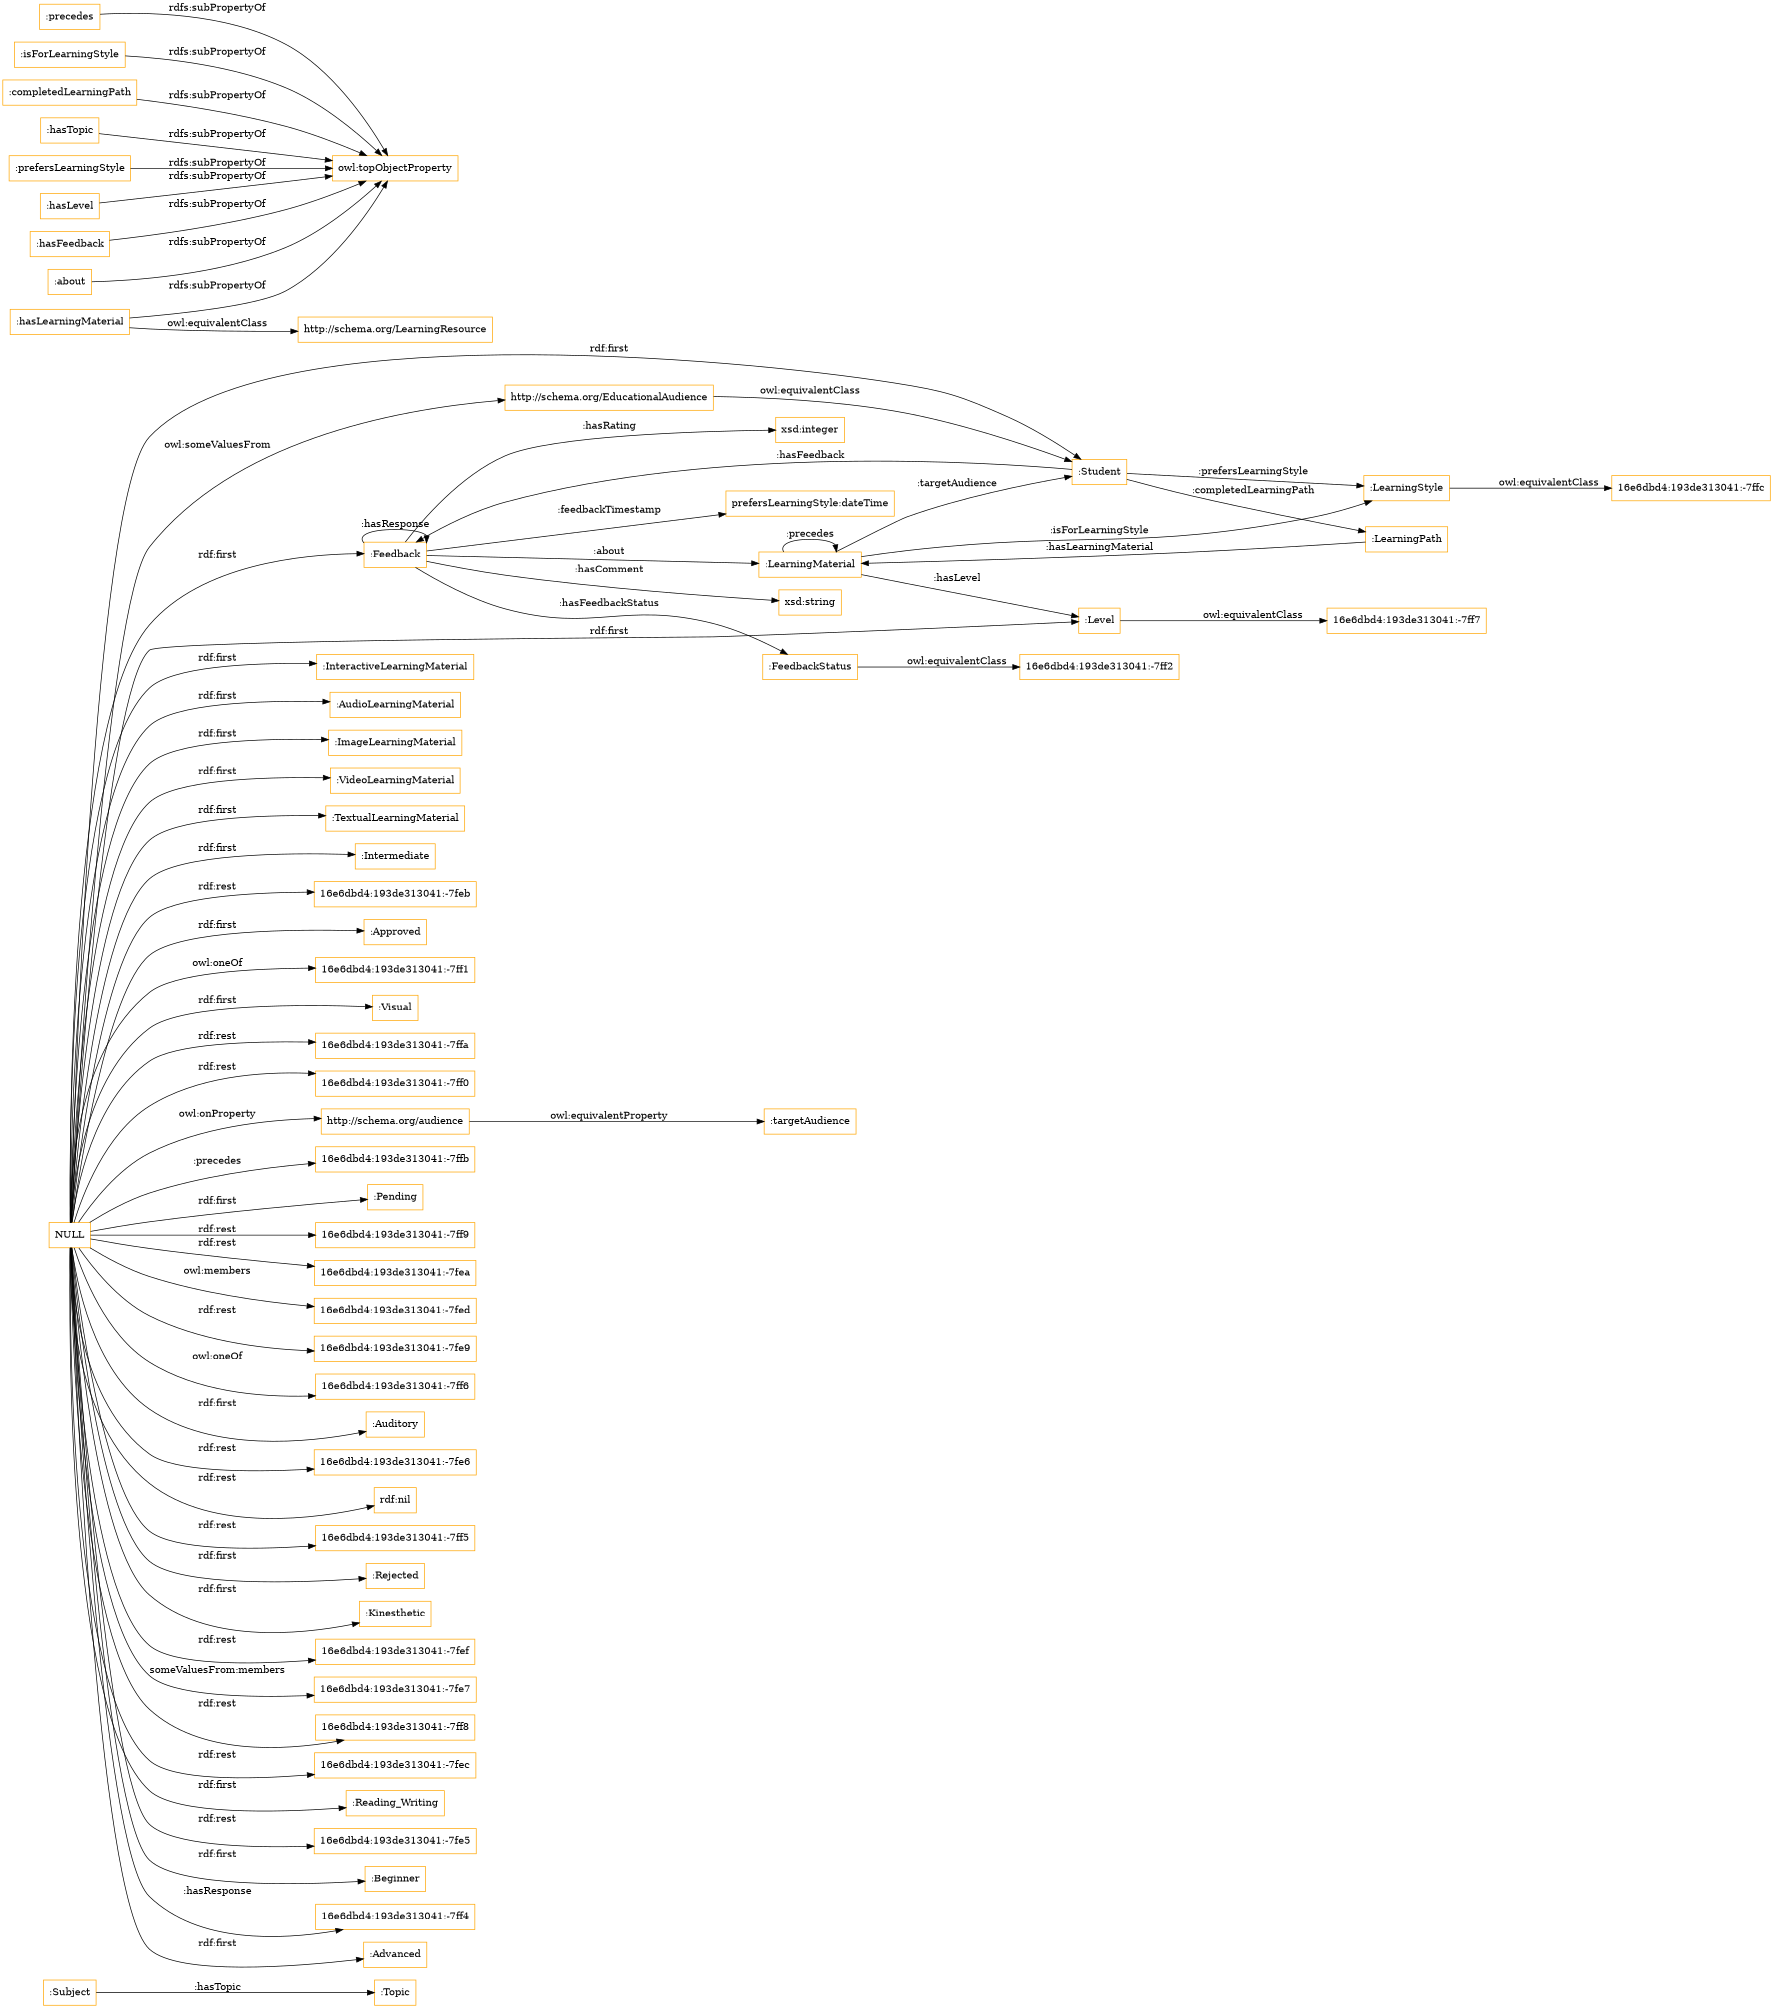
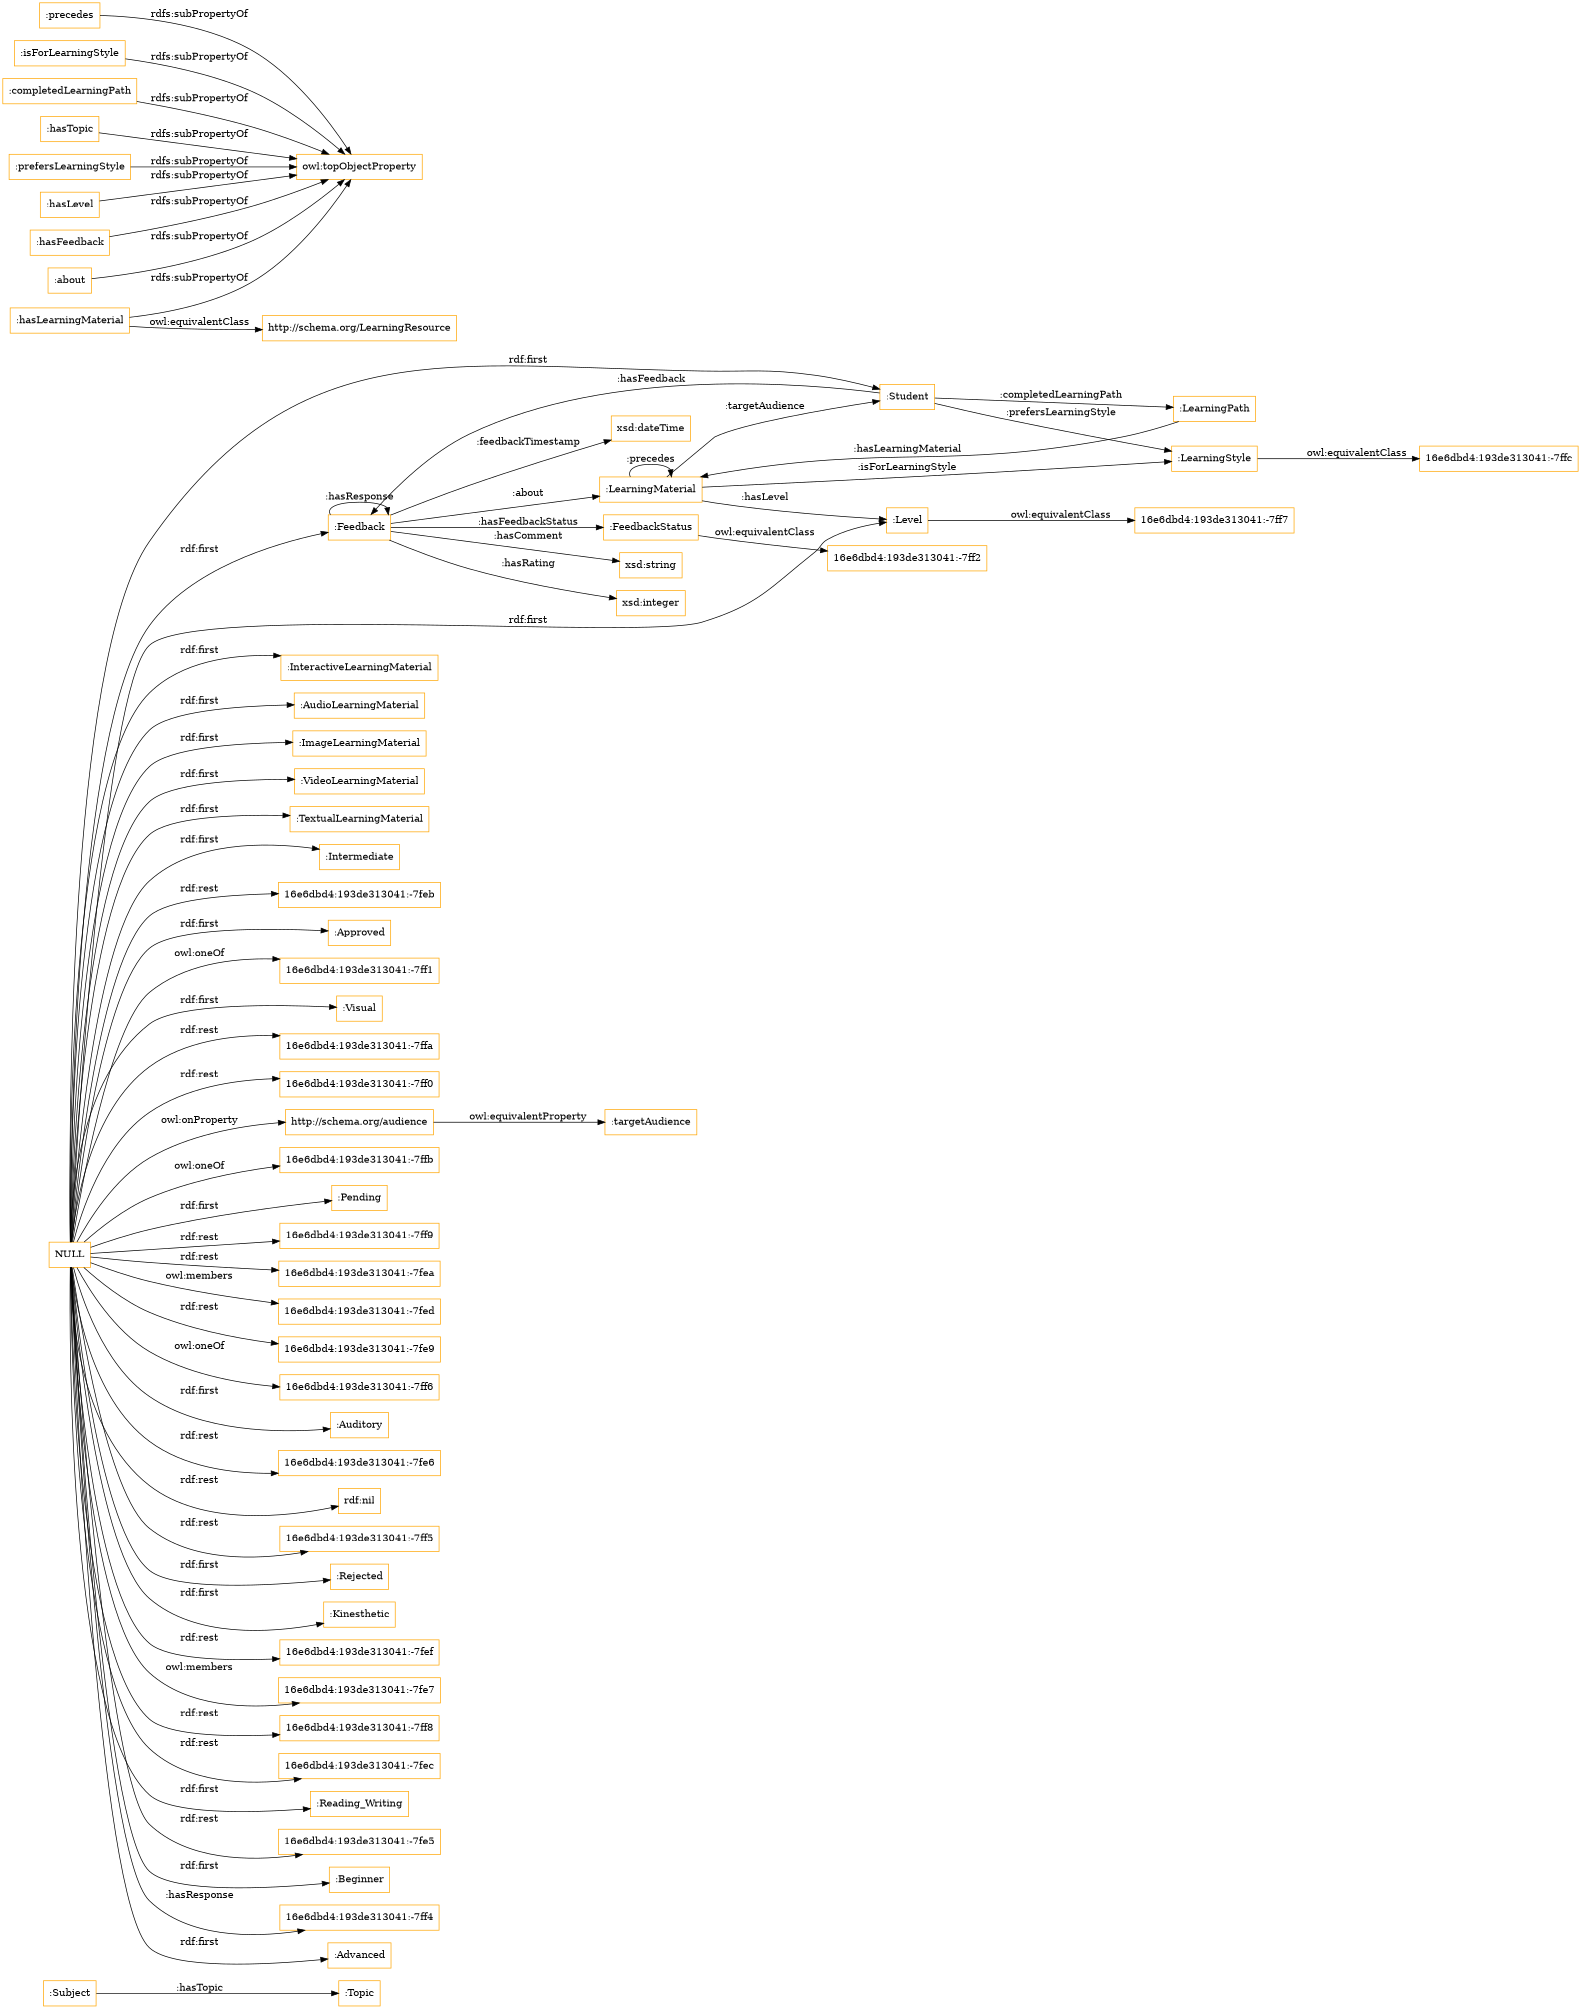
node "http://schema.org/EducationalAudience": removed
node "prefersLearningStyle:dateTime": label "prefersLearningStyle:dateTime" -> "xsd:dateTime"
edge "NULL" -> "16e6dbd4:193de313041:-7ffb": label ":precedes" -> "owl:oneOf"
edge "NULL" -> "16e6dbd4:193de313041:-7fe7": label "someValuesFrom:members" -> "owl:members"
